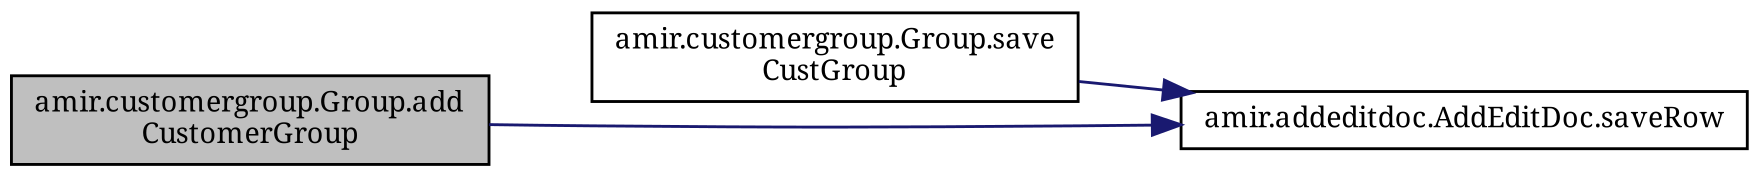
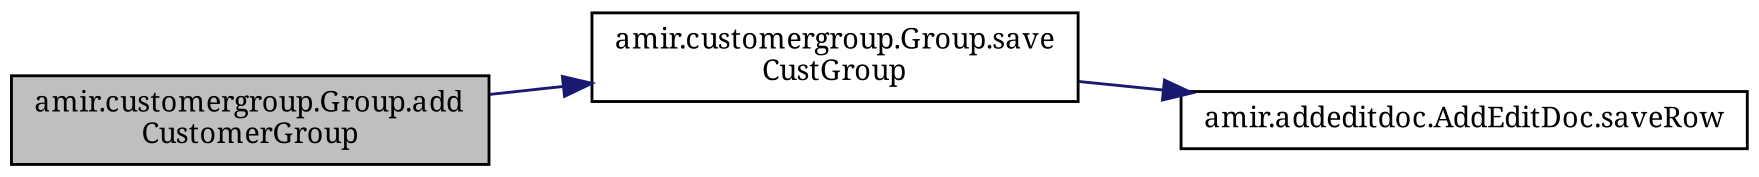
edge "amir.customergroup.Group.add CustomerGroup" -> "amir.addeditdoc.AddEditDoc.saveRow": now "amir.customergroup.Group.add CustomerGroup" -> "amir.customergroup.Group.save CustGroup"
